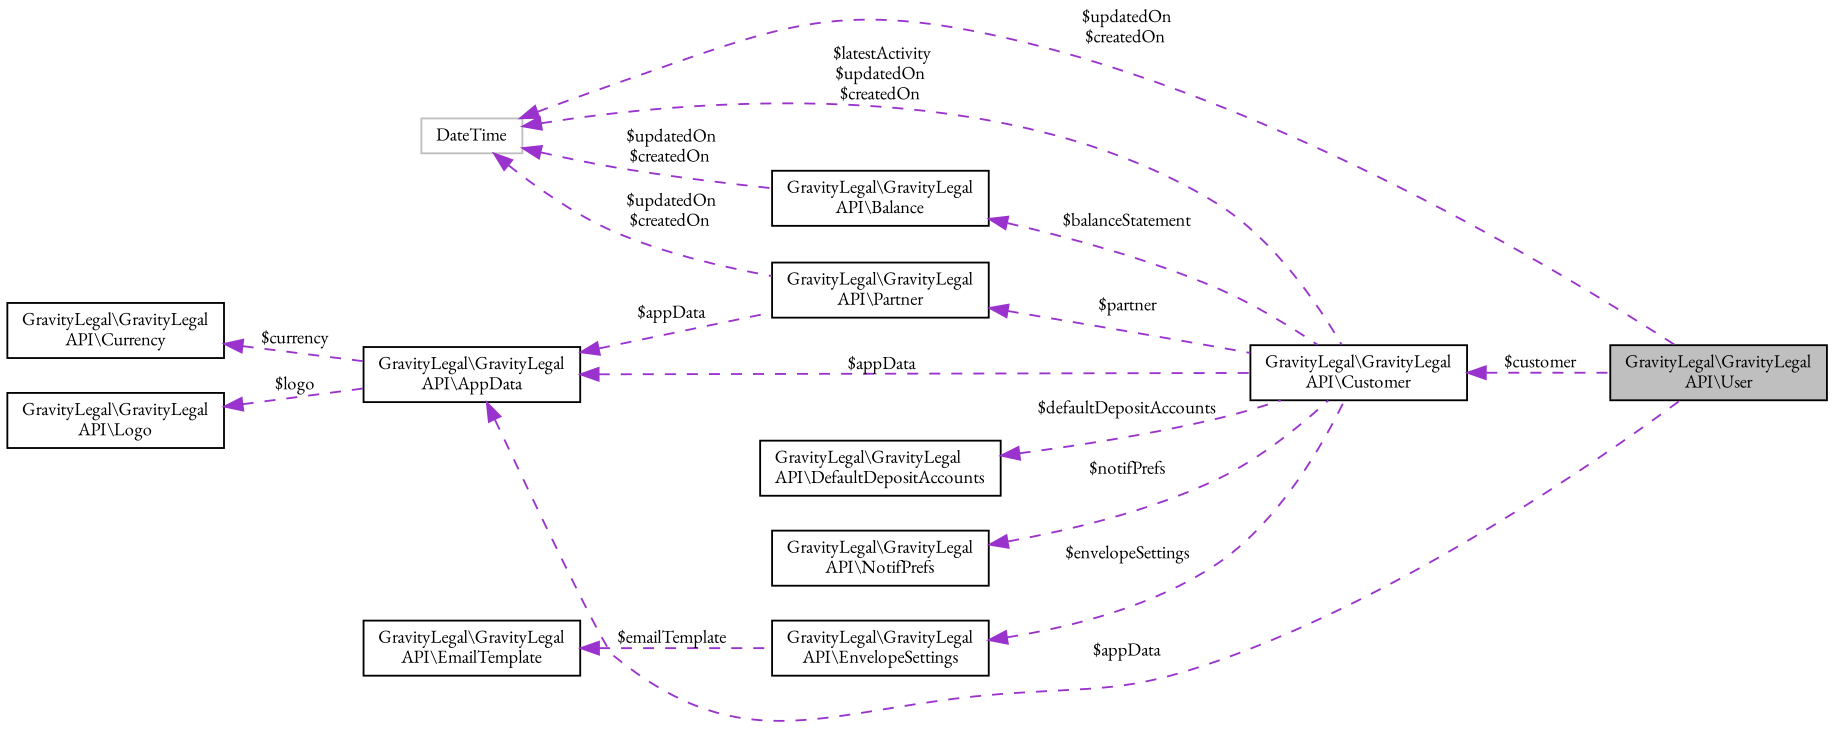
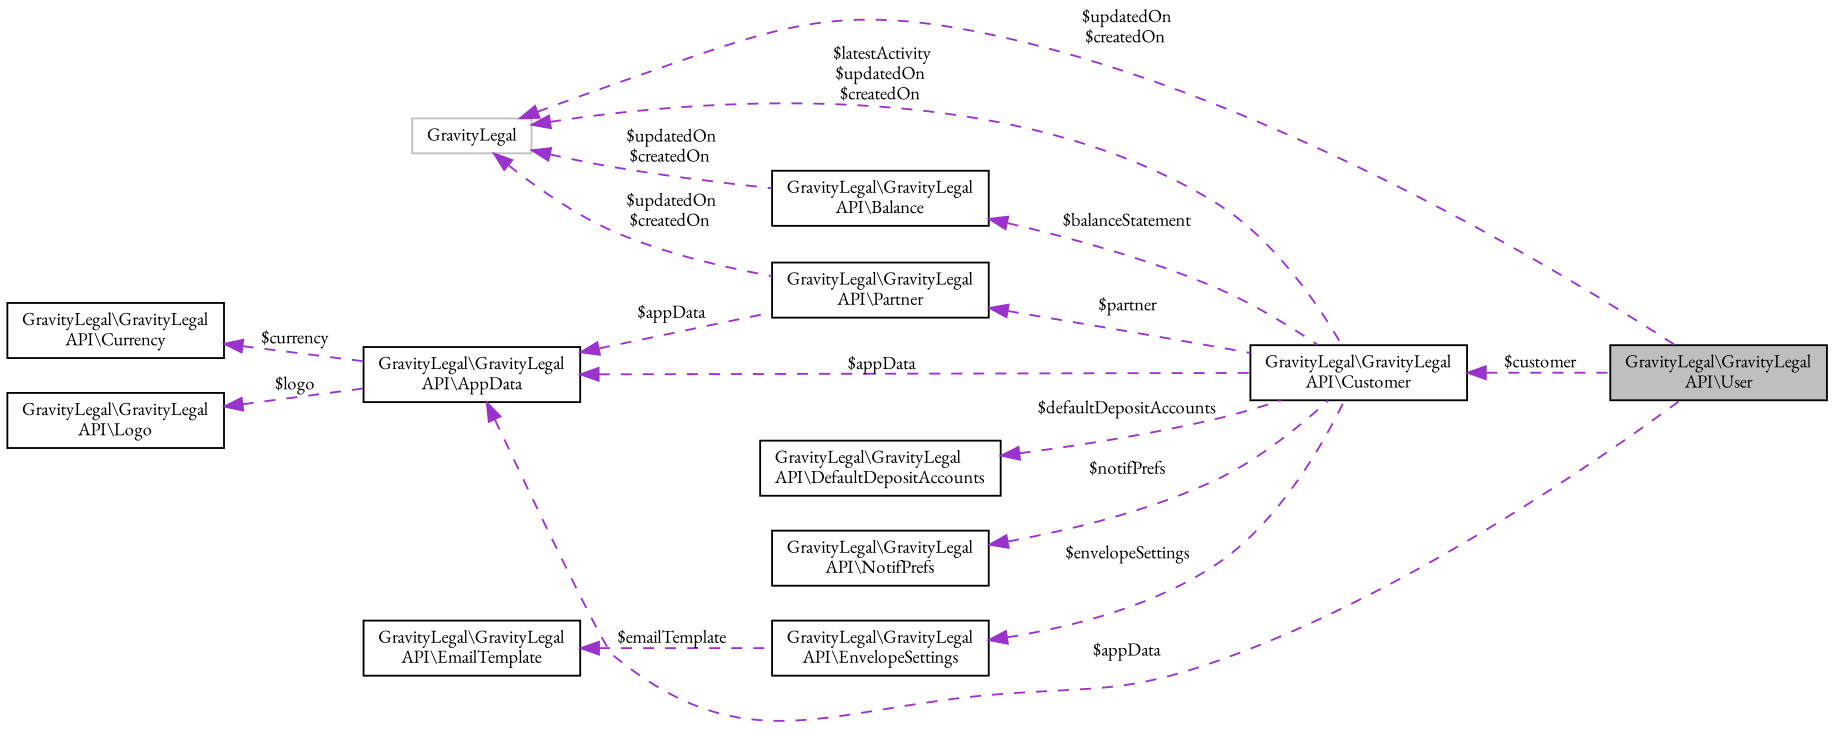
node "DateTime": label "DateTime" -> "GravityLegal"
